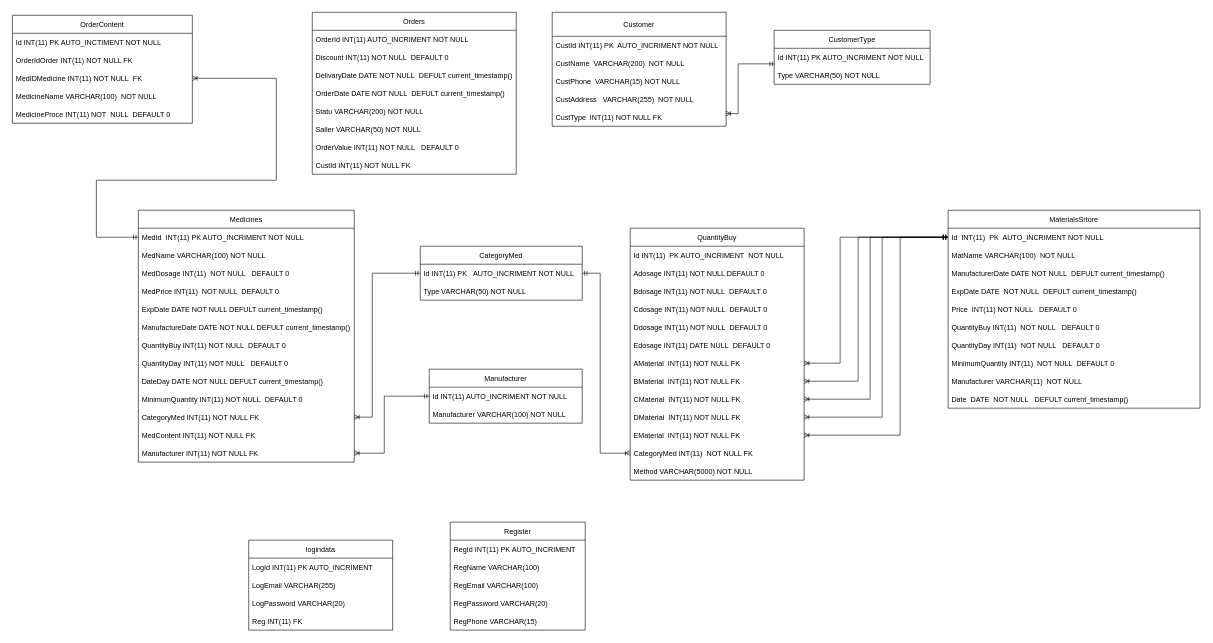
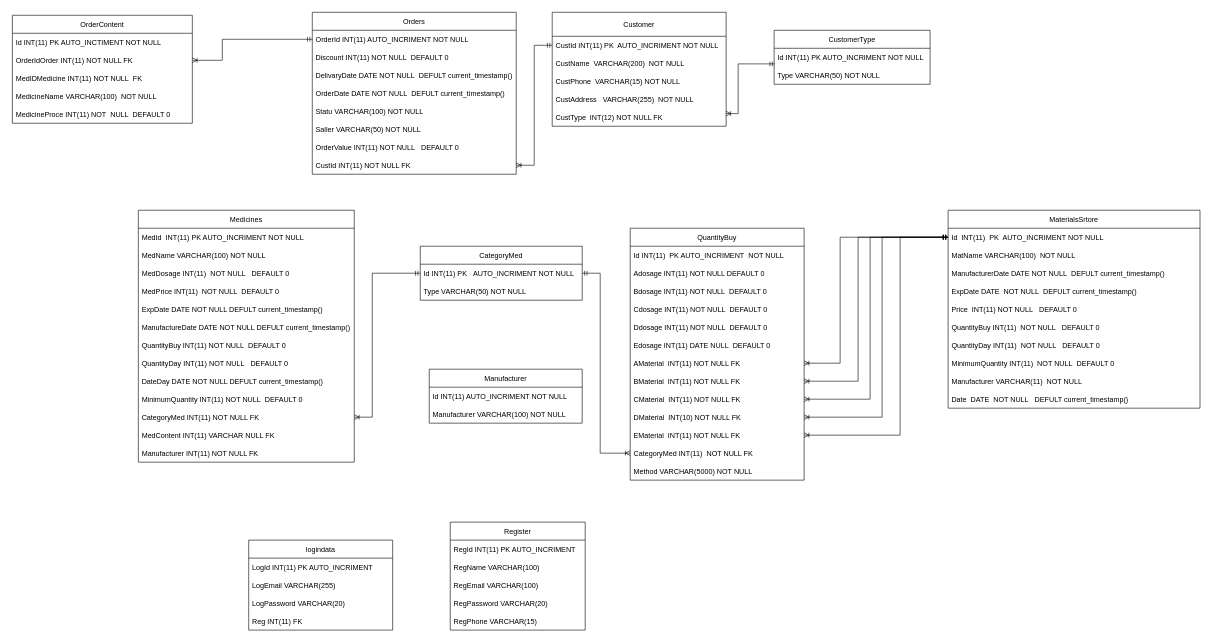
edge "OrderId INT(11) AUTO_INCRIMENT NOT NULL" -- "OrderIdOrder INT(11) NOT NULL FK": added
edge "CustId INT(11) PK AUTO_INCRIMENT NOT NULL" -- "CustId INT(11) NOT NULL FK": added
node "Statu VARCHAR(200) NOT NULL": label "Statu VARCHAR(200) NOT NULL" -> "Statu VARCHAR(100) NOT NULL"
node "CustType INT(11) NOT NULL FK": label "CustType INT(11) NOT NULL FK" -> "CustType INT(12) NOT NULL FK"
edge "MedIDMedicine INT(11) NOT NULL FK" -- "MedId INT(11) PK AUTO_INCRIMENT NOT NULL": removed
node "DMaterial INT(11) NOT NULL FK": label "DMaterial INT(11) NOT NULL FK" -> "DMaterial INT(10) NOT NULL FK"
edge "Id INT(11) AUTO_INCRIMENT NOT NULL" -- "Manufacturer INT(11) NOT NULL FK": removed
node "MedContent INT(11) NOT NULL FK": label "MedContent INT(11) NOT NULL FK" -> "MedContent INT(11) VARCHAR NULL FK"
